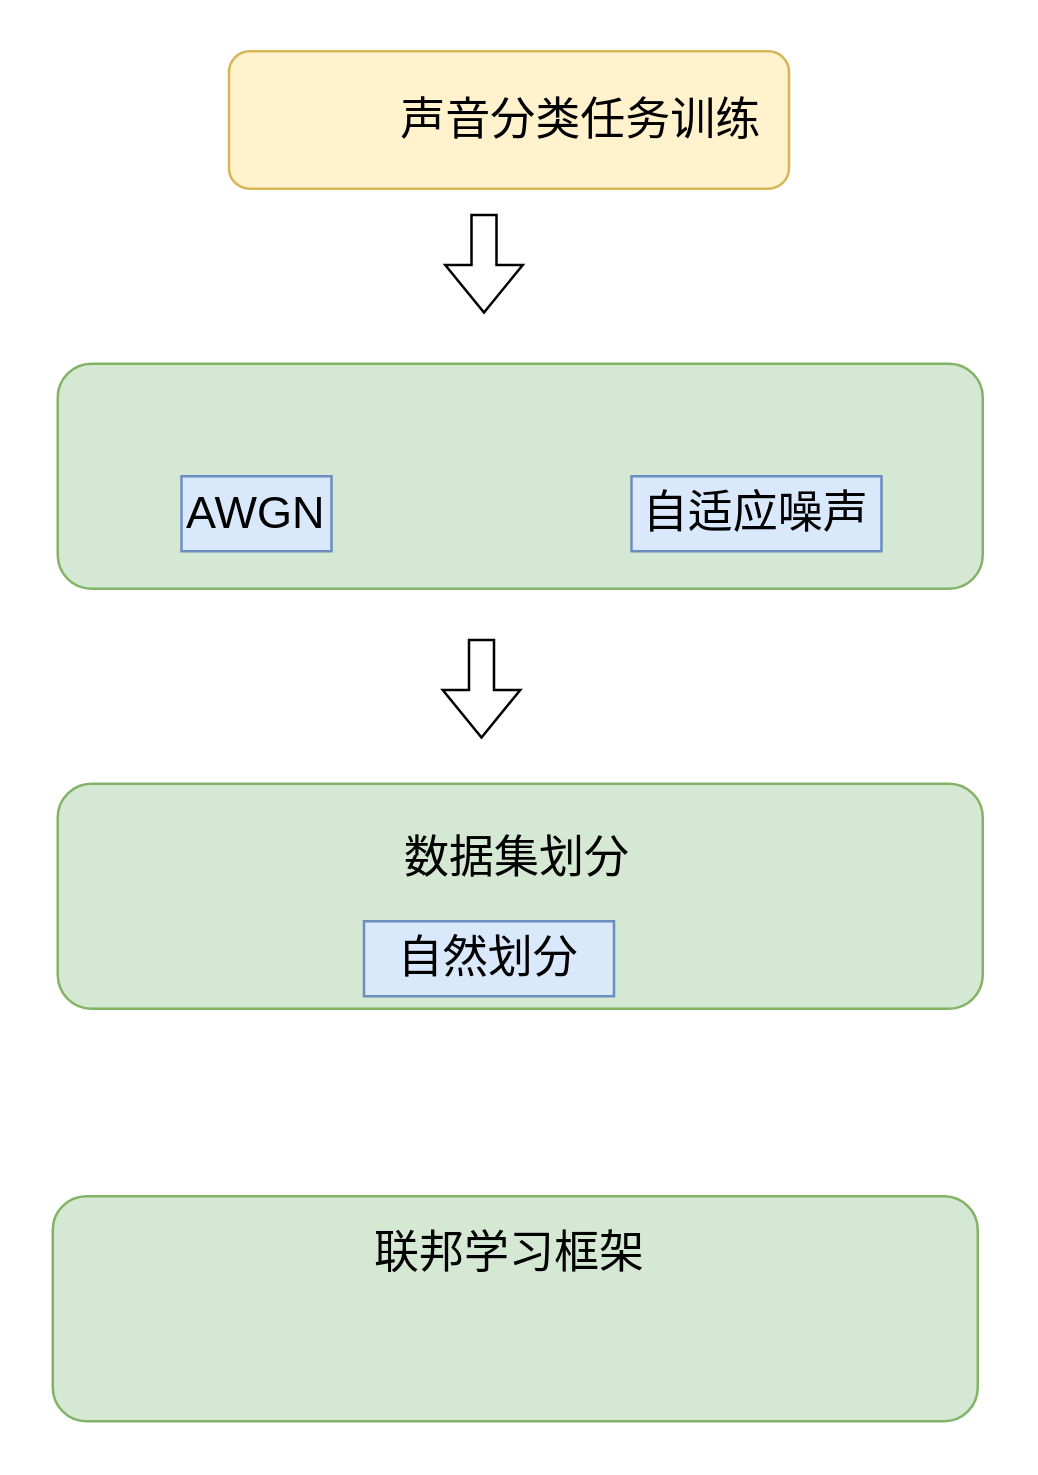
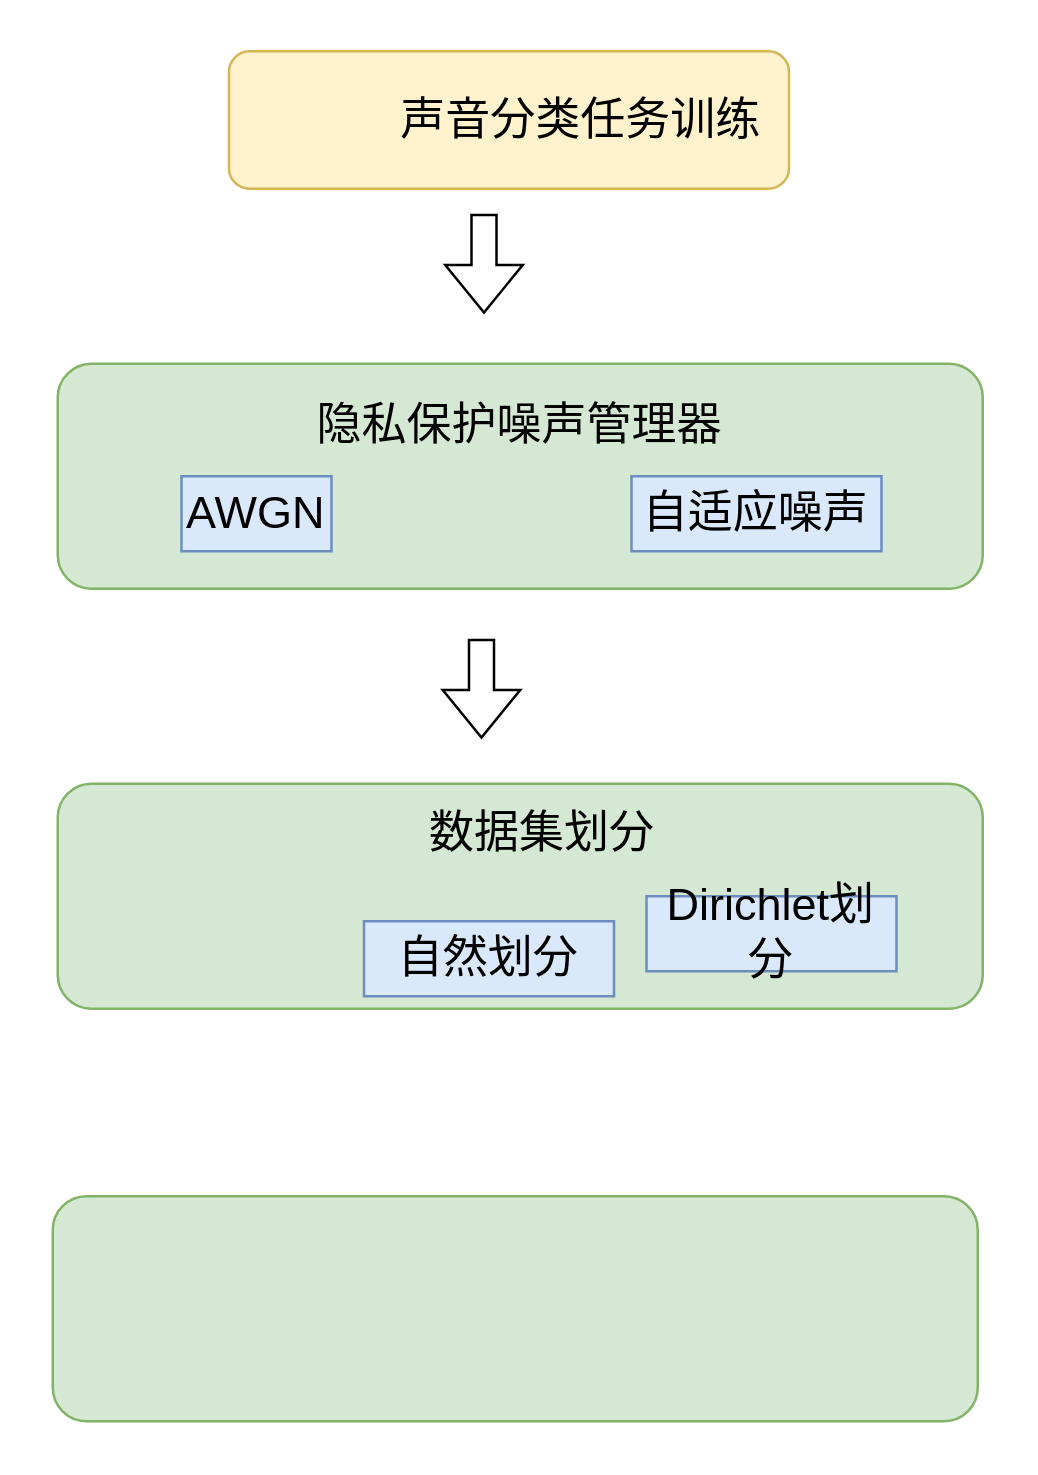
node "隐私保护噪声管理器": added
node "数据集划分": moved (516, 859) -> (541, 834)
node "Dirichlet划分": added
node "联邦学习框架": removed
